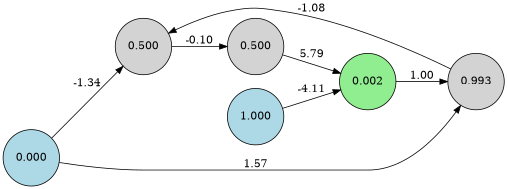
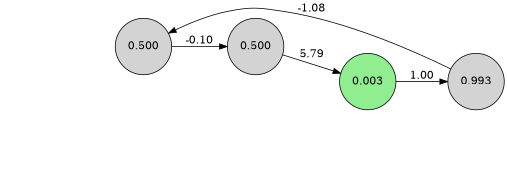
node "0.002": label "0.002" -> "0.003"
node "1.000": removed
node "0.000": removed
